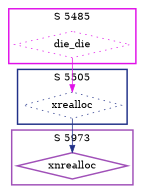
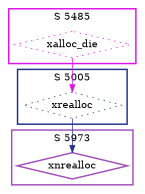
node "die_die": label "die_die" -> "xalloc_die"
cluster "S 5505": label "S 5505" -> "S 5005"
